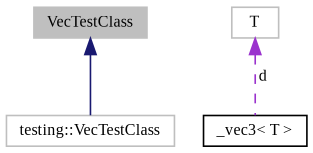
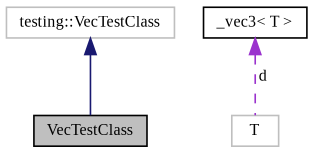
node "VecTestClass": color grey75 -> black
edge "testing::VecTestClass" -> "VecTestClass": reversed
edge "_vec3< T >" -> "T": reversed
